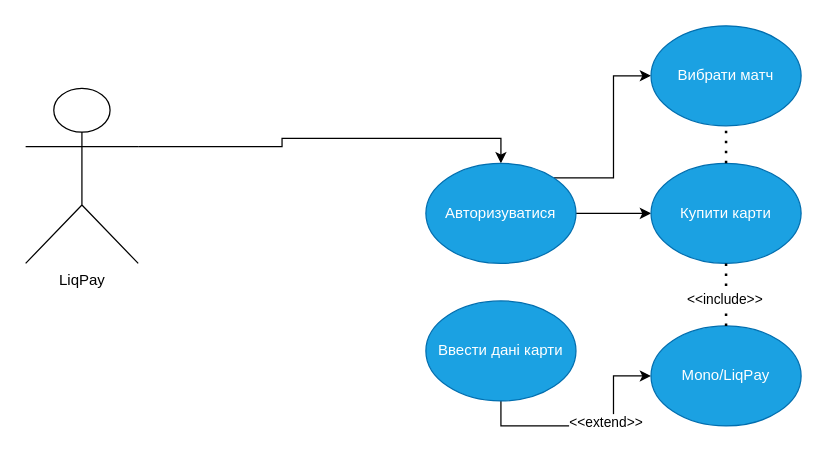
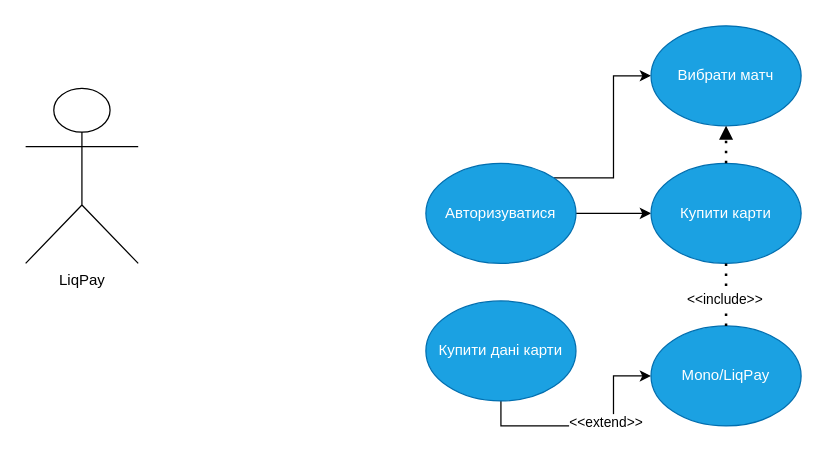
edge "Вибрати матч" -- "Купити карти": arrowhead none -> block
edge "LiqPay" -> "Авторизуватися": removed
node "Ввести дані карти": label "Ввести дані карти" -> "Купити дані карти"
